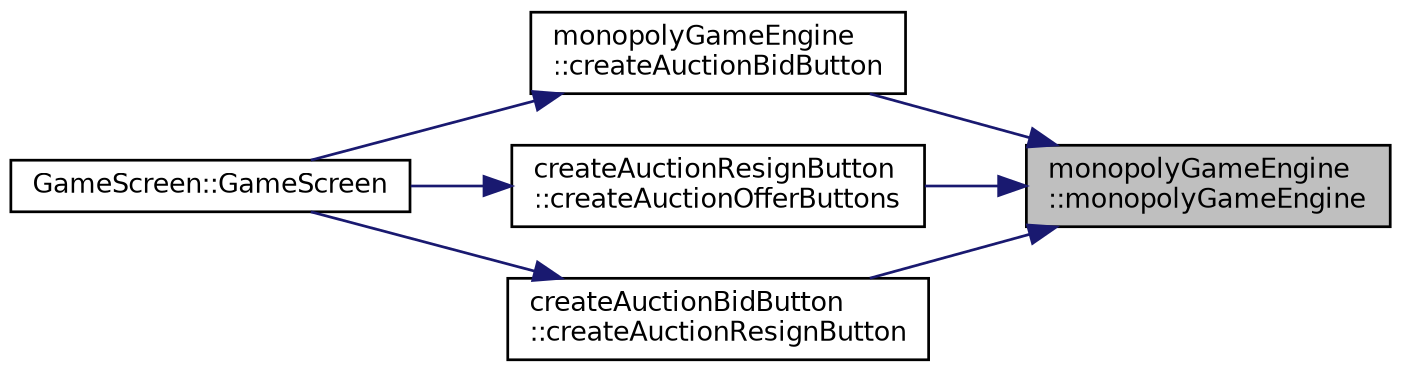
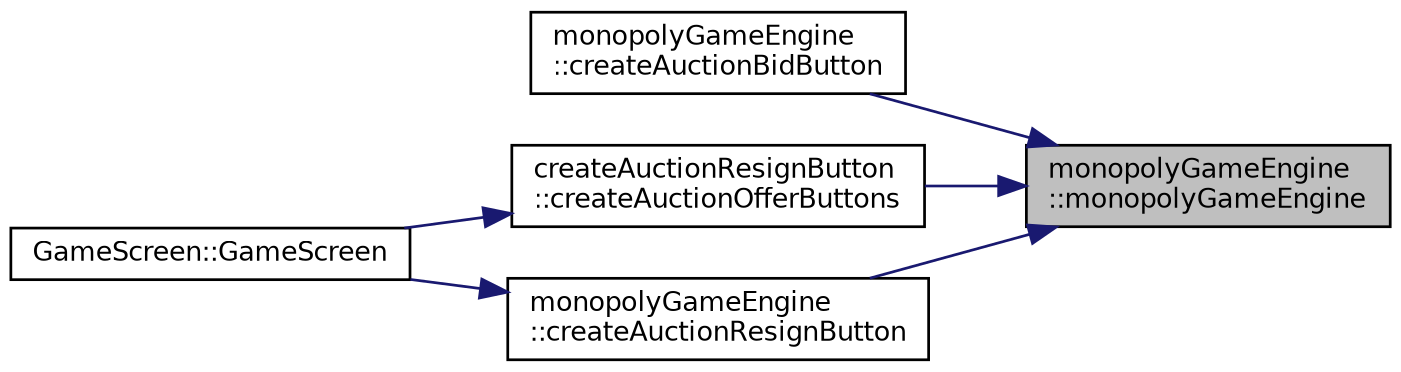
edge "GameScreen::GameScreen" -> "monopolyGameEngine ::createAuctionBidButton": removed
node "createAuctionBidButton ::createAuctionResignButton": label "createAuctionBidButton ::createAuctionResignButton" -> "monopolyGameEngine ::createAuctionResignButton"
